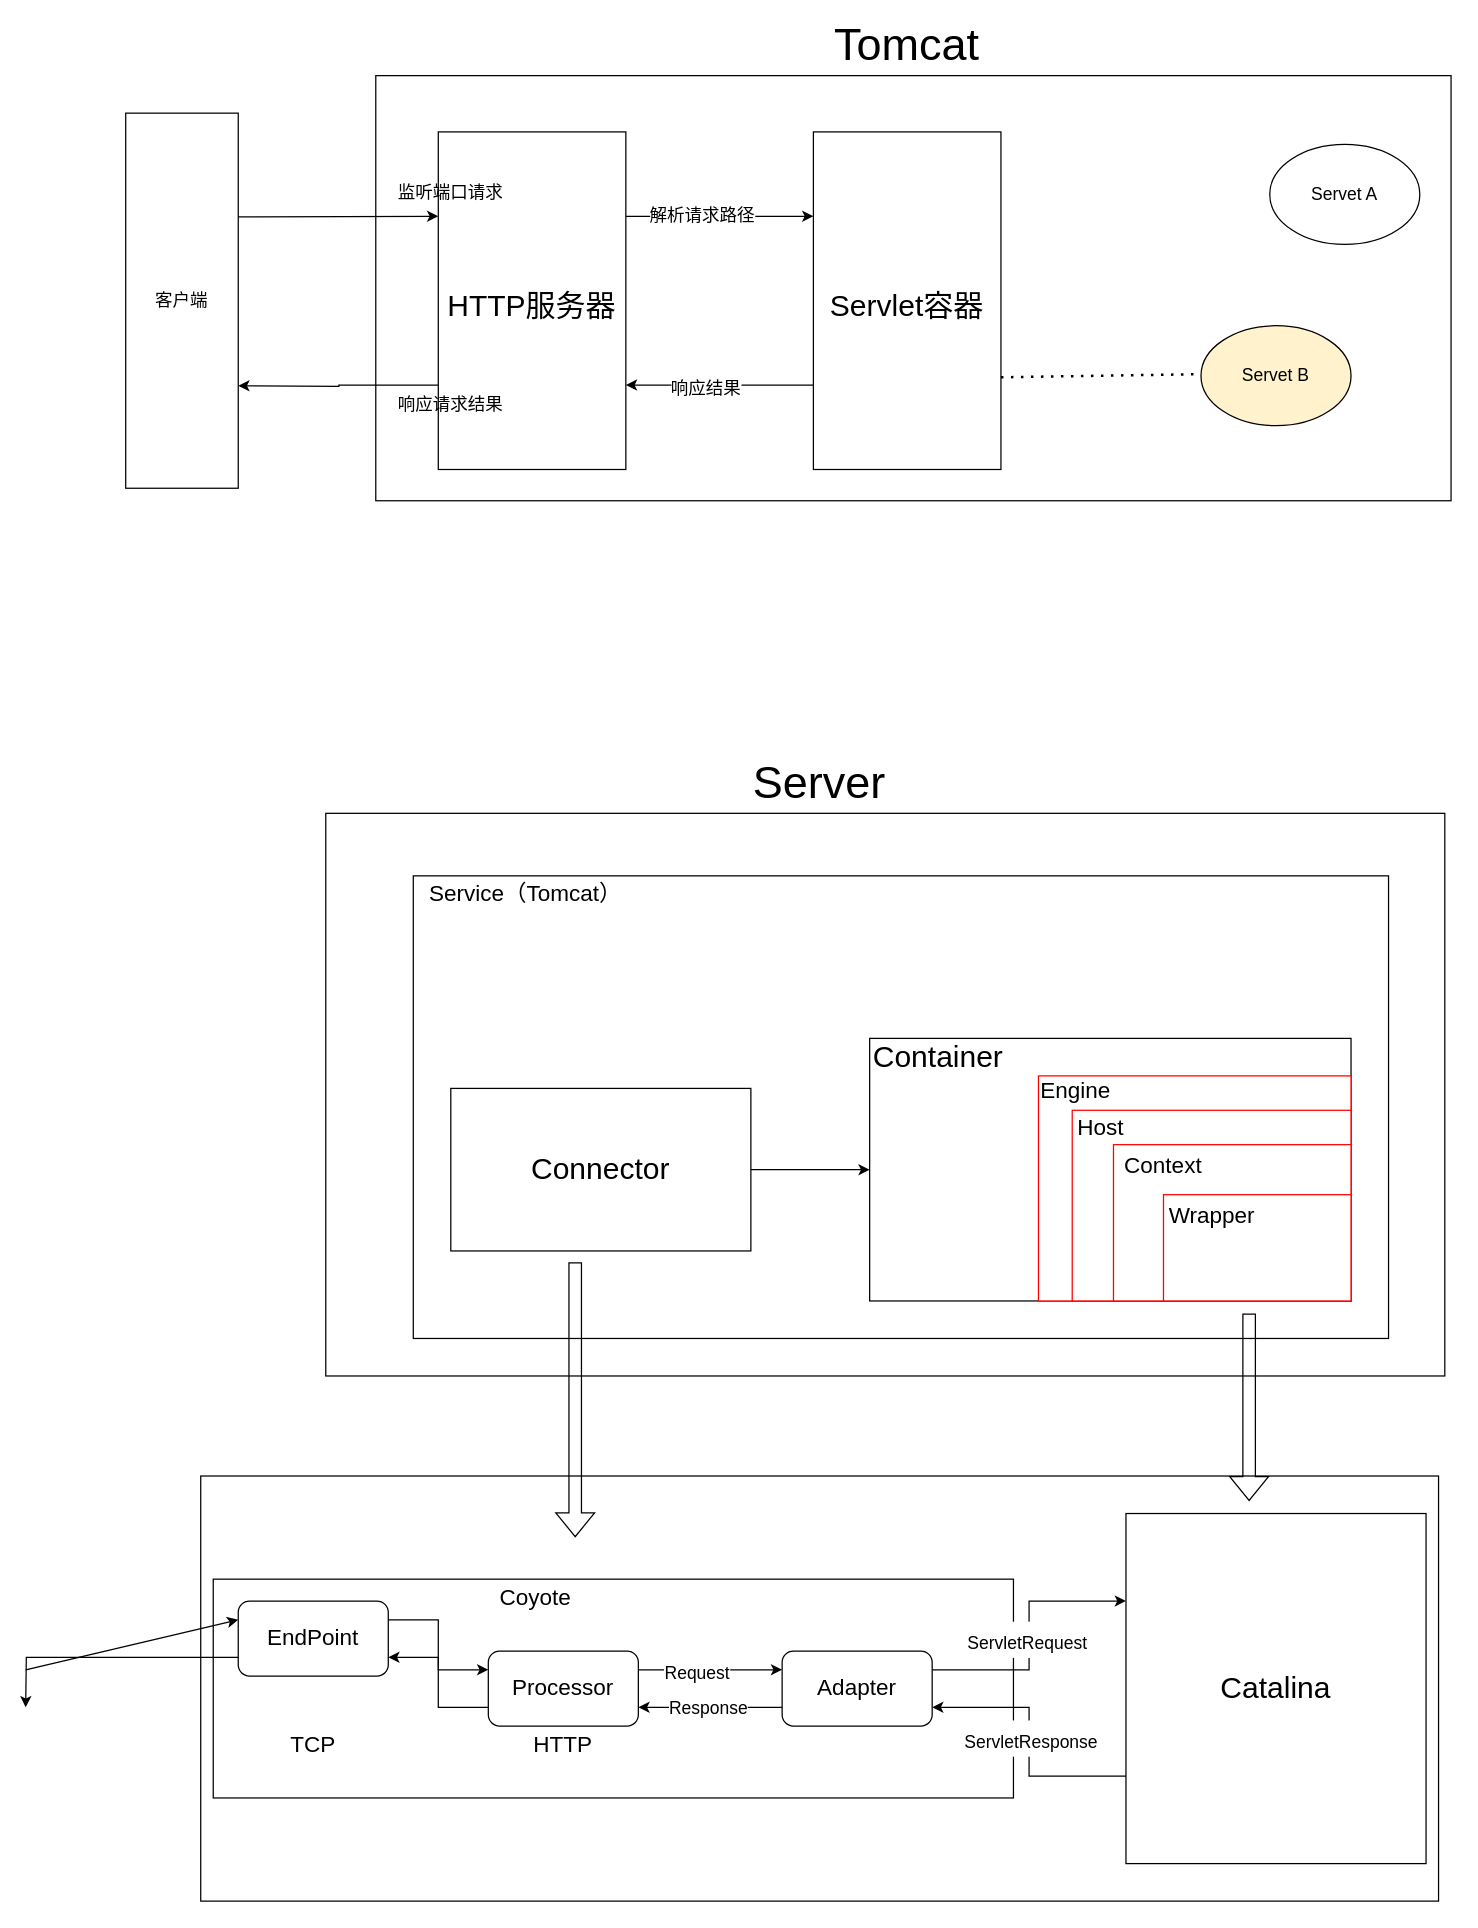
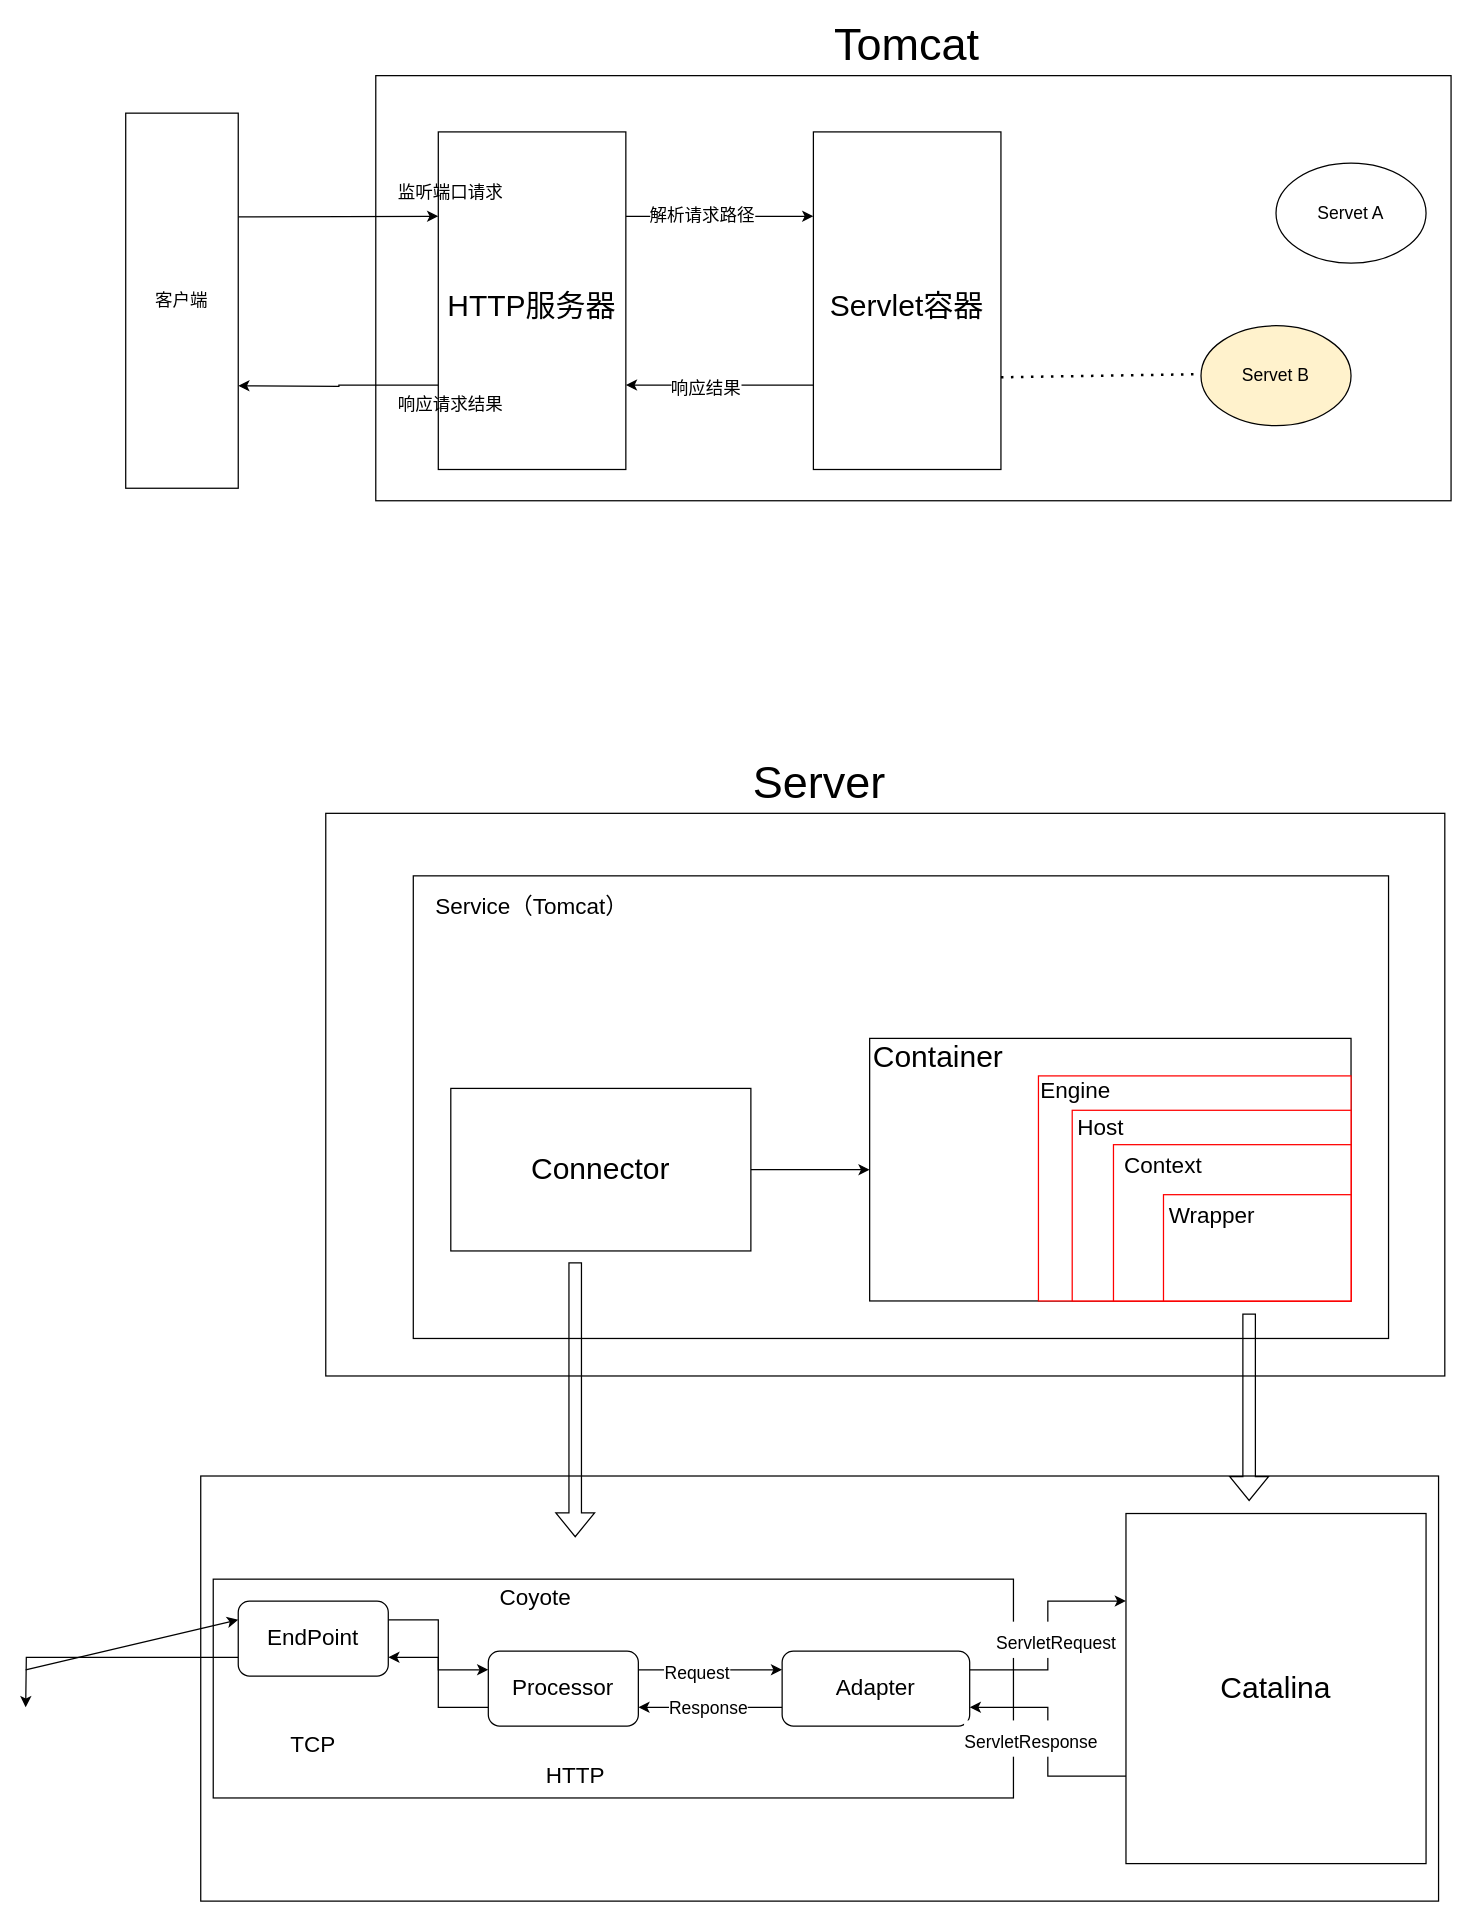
node "Servet A": moved (1344, 194) -> (1351, 213)
node "Service（Tomcat）": moved (526, 894) -> (532, 907)
node "Adapter": size 150x75 -> 188x75
node "HTTP": moved (563, 1744) -> (576, 1776)
